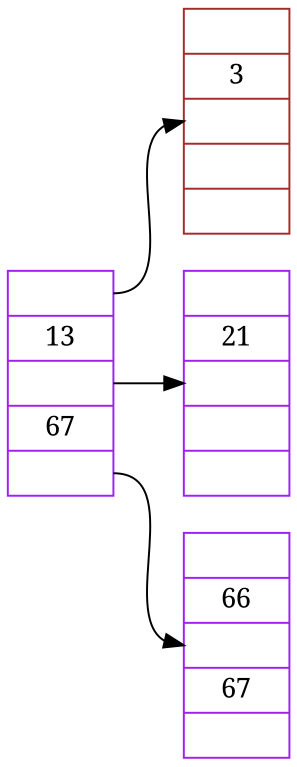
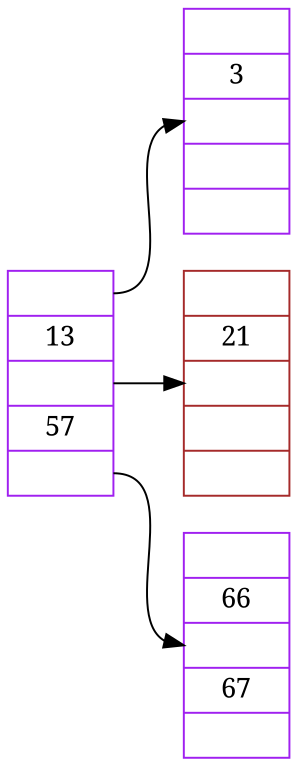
node "3": color brown -> purple
node "21": color purple -> brown
node "13": text "67" -> "57"
